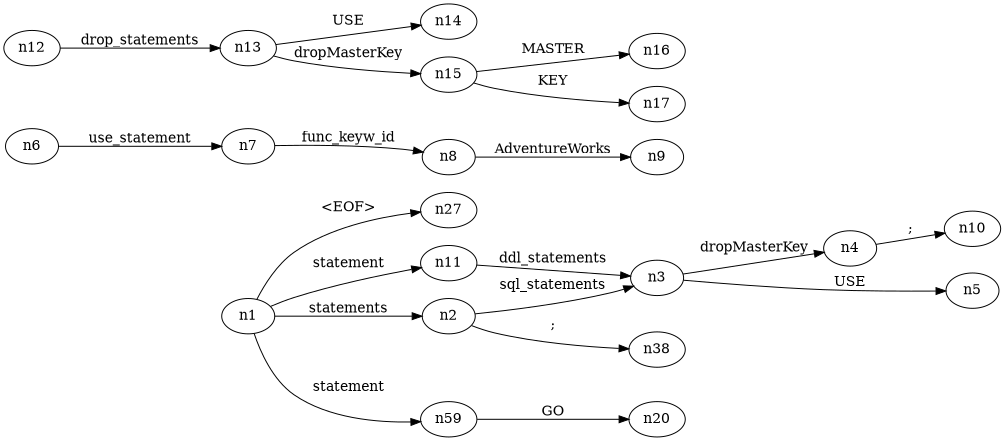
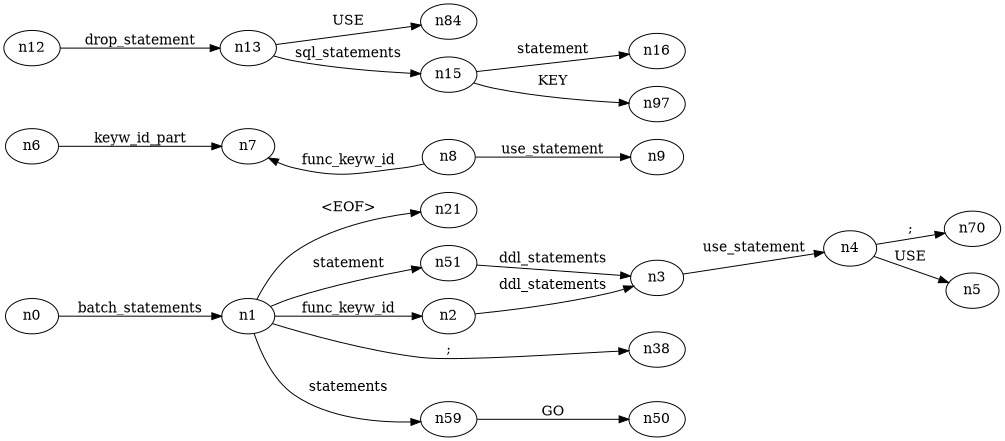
node "n14": label "n14" -> "n84"
edge "n12" -> "n13": label "drop_statements" -> "drop_statement"
edge "n15" -> "n16": label "MASTER" -> "statement"
edge "n13" -> "n15": label "dropMasterKey" -> "sql_statements"
node "n17": label "n17" -> "n97"
edge "n6" -> "n7": label "use_statement" -> "keyw_id_part"
edge "n7" -> "n8": reversed
edge "n8" -> "n9": label "AdventureWorks" -> "use_statement"
node "n27": label "n27" -> "n21"
node "n10": label "n10" -> "n70"
edge "n3" -> "n4": label "dropMasterKey" -> "use_statement"
node "n11": label "n11" -> "n51"
edge "n2" -> "n3": label "sql_statements" -> "ddl_statements"
edge "n3" -> "n5": now "n4" -> "n5"
edge "n1" -> "n2": label "statements" -> "func_keyw_id"
node "n0": added
edge "n2" -> "n38": now "n1" -> "n38"
edge "n1" -> "n59": label "statement" -> "statements"
node "n20": label "n20" -> "n50"
